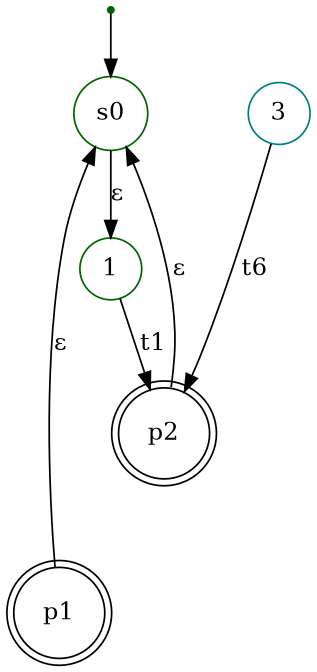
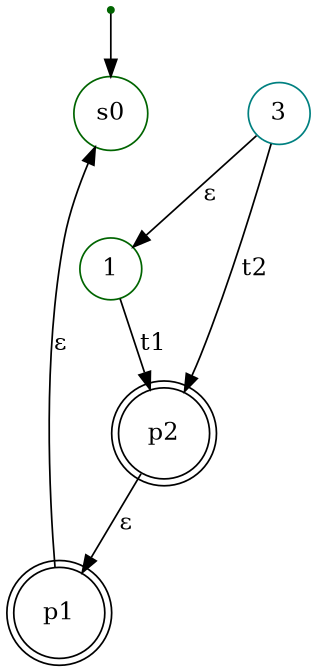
edge "s0" -> "1": now "3" -> "1"
edge "3" -> "p2": label "t6" -> "t2"
edge "p2" -> "s0": now "p2" -> "p1"
